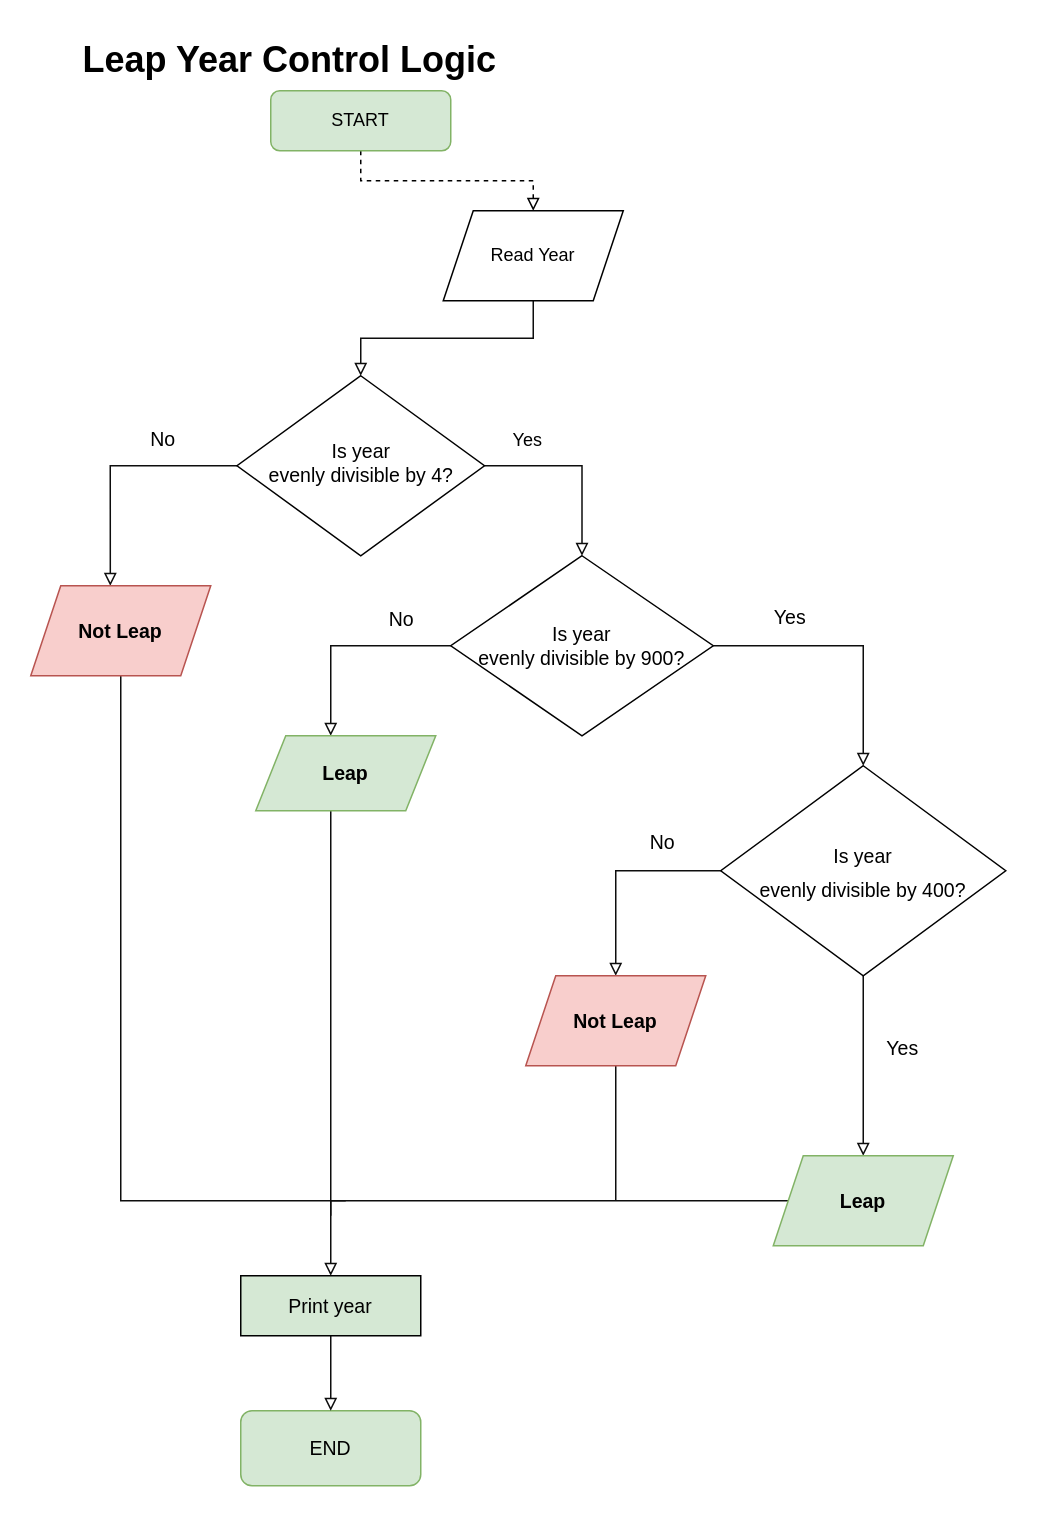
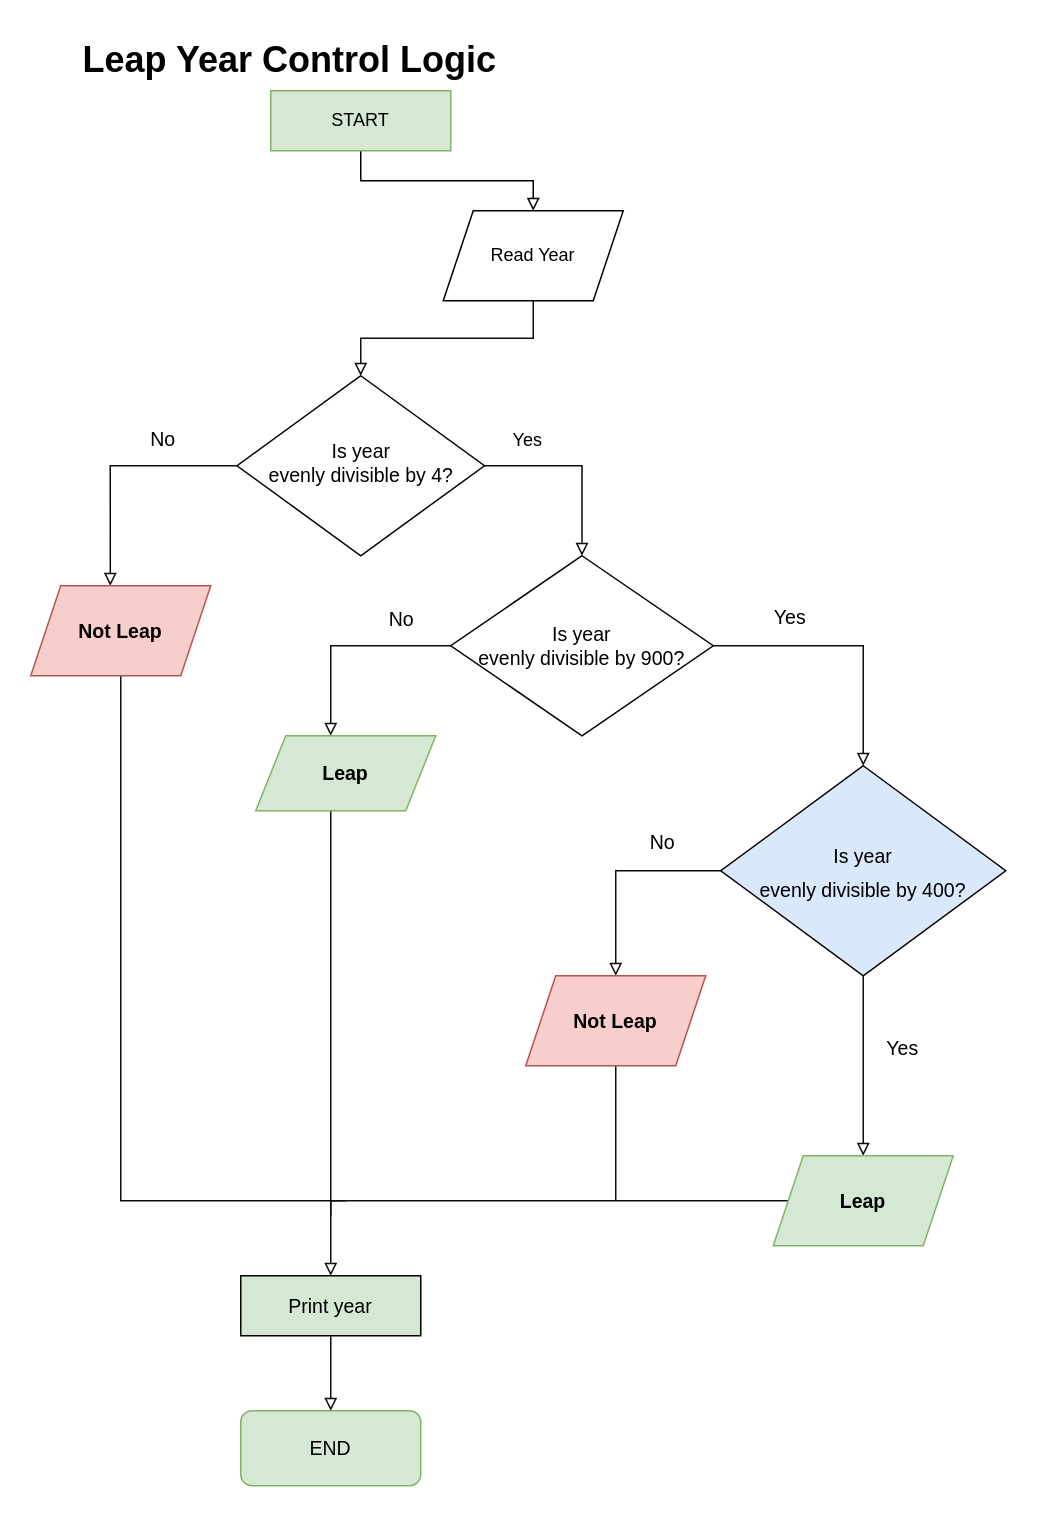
node "START": shape rounded rectangle -> rectangle
edge "START" -> "Read Year": style dashed -> solid
node "Is year evenly divisible by 400?": fillcolor #ffffff -> #dae8fc
